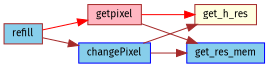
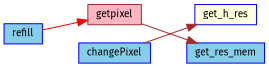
edge "getpixel" -> "get_h_res": removed
node "get_h_res": color brown -> blue
node "refill": color brown -> blue
edge "refill" -> "changePixel": removed
edge "changePixel" -> "get_res_mem": removed
